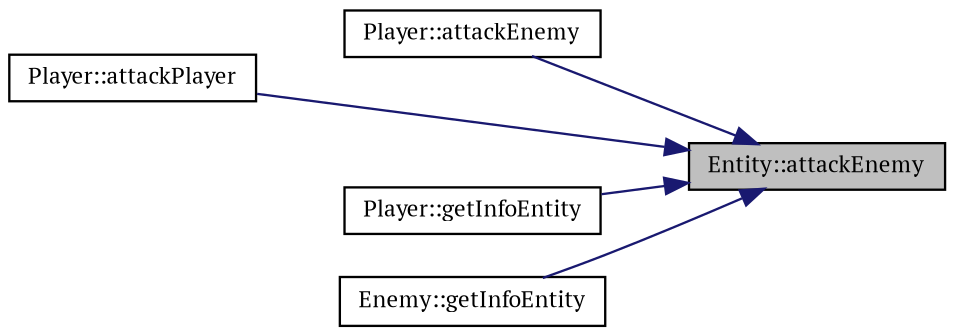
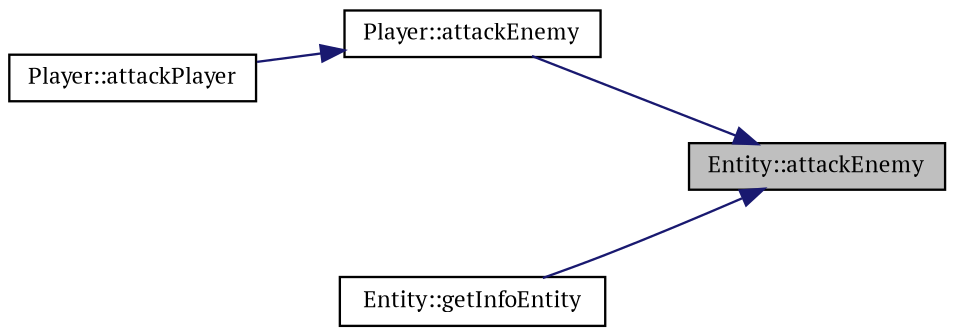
edge "Player::attackPlayer" -> "Entity::attackEnemy": now "Player::attackPlayer" -> "Player::attackEnemy"
node "Player::getInfoEntity": removed
node "Enemy::getInfoEntity": label "Enemy::getInfoEntity" -> "Entity::getInfoEntity"
